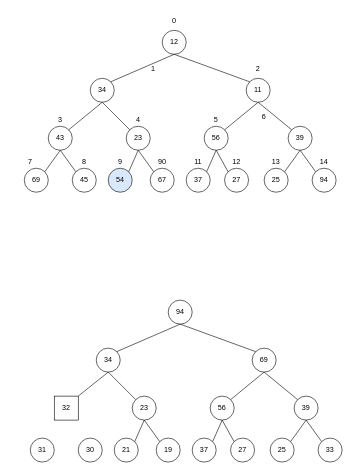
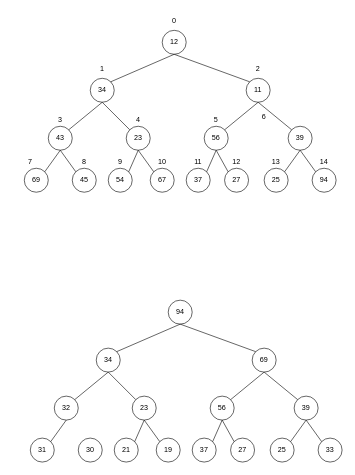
node "1": moved (153, 69) -> (102, 69)
node "90": label "90" -> "10"
node "54": fillcolor #dae8fc -> #ffffff
node "32": shape rectangle -> ellipse
edge "32" -- "31": added
